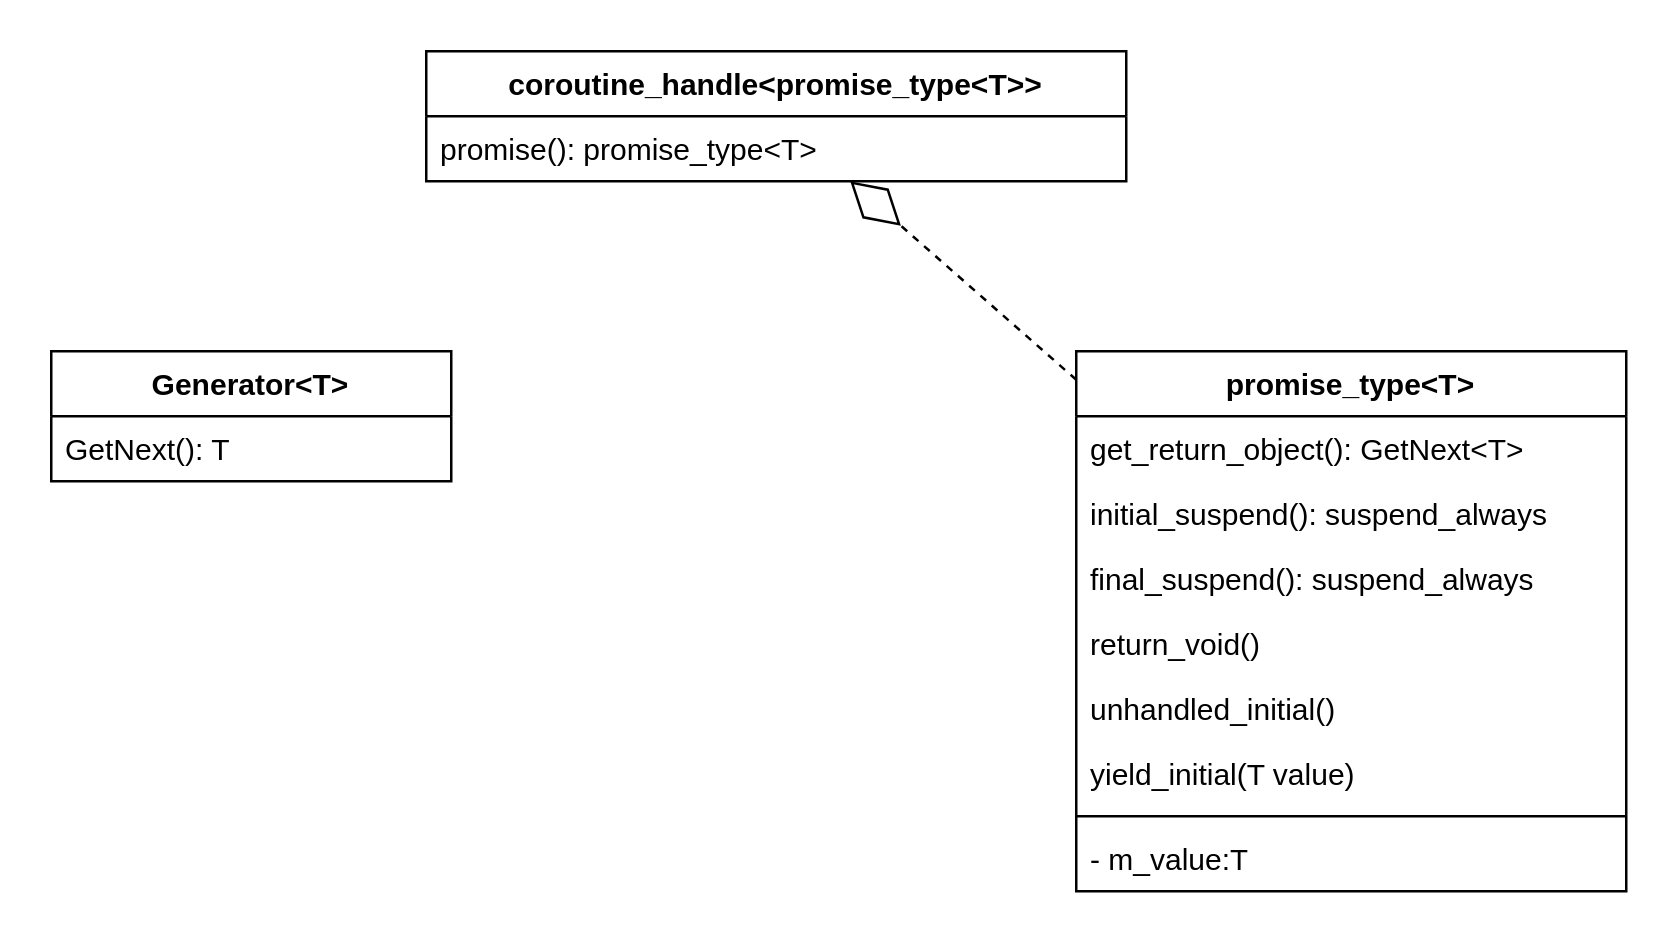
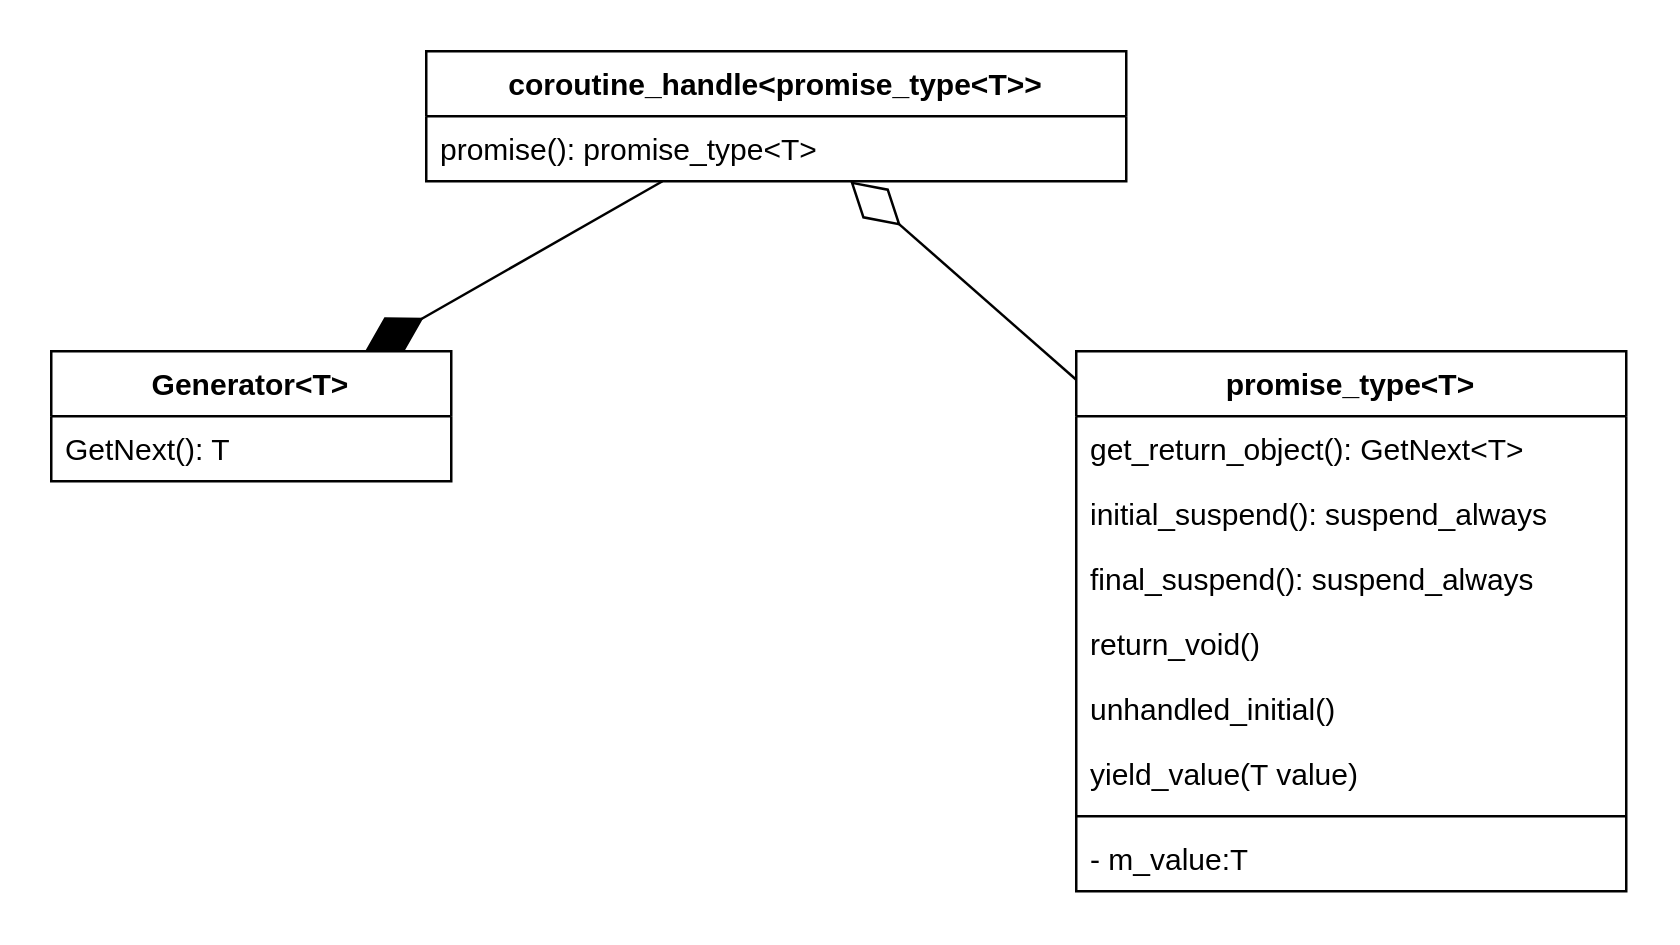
edge "coroutine_handle<promise_type<T>>" -> "Generator<T>": added
edge "promise_type<T>" -> "coroutine_handle<promise_type<T>>": style dashed -> solid
node "yield_initial(T value)": label "yield_initial(T value)" -> "yield_value(T value)"
